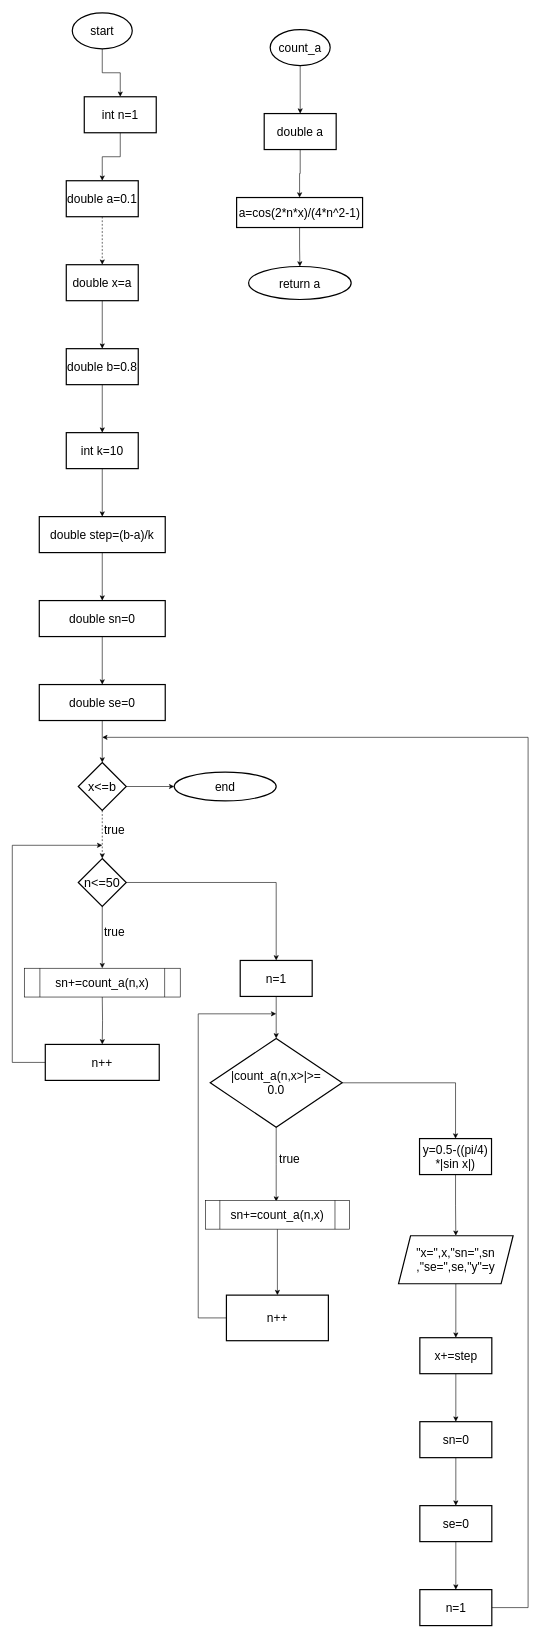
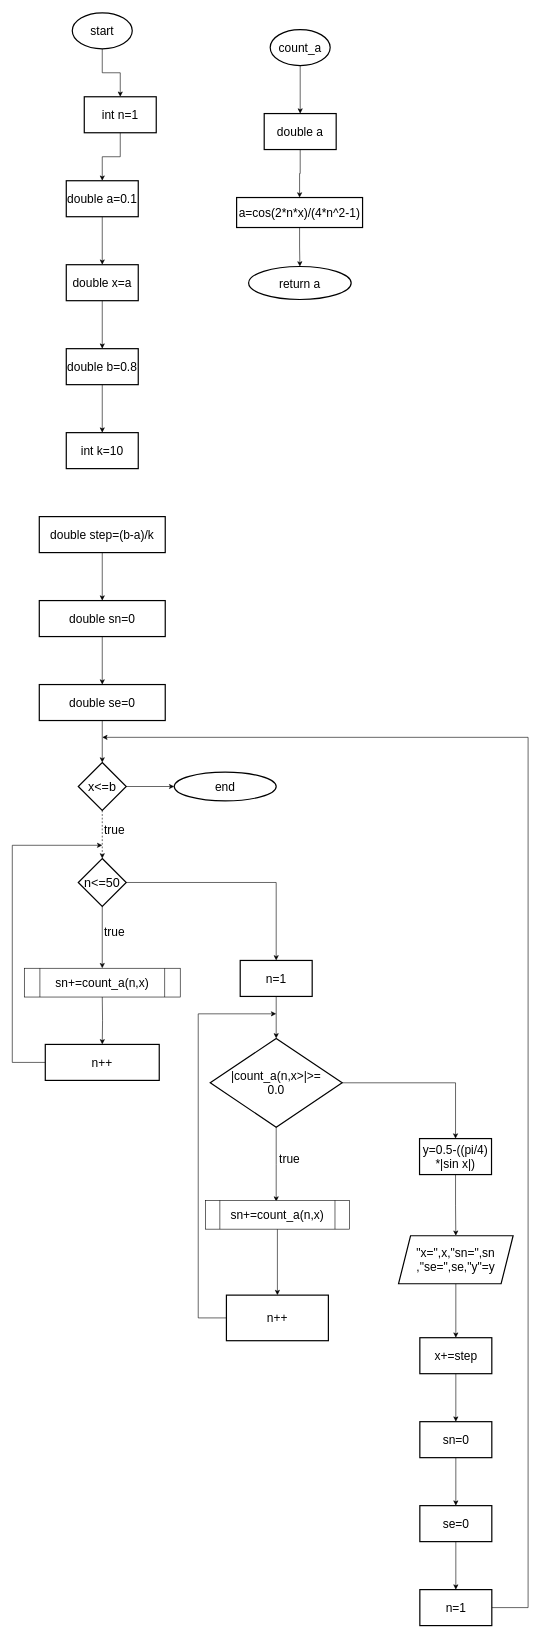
edge "double a=0.1" -> "double x=a": style dashed -> solid
edge "int k=10" -> "double step=(b-a)/k": removed
